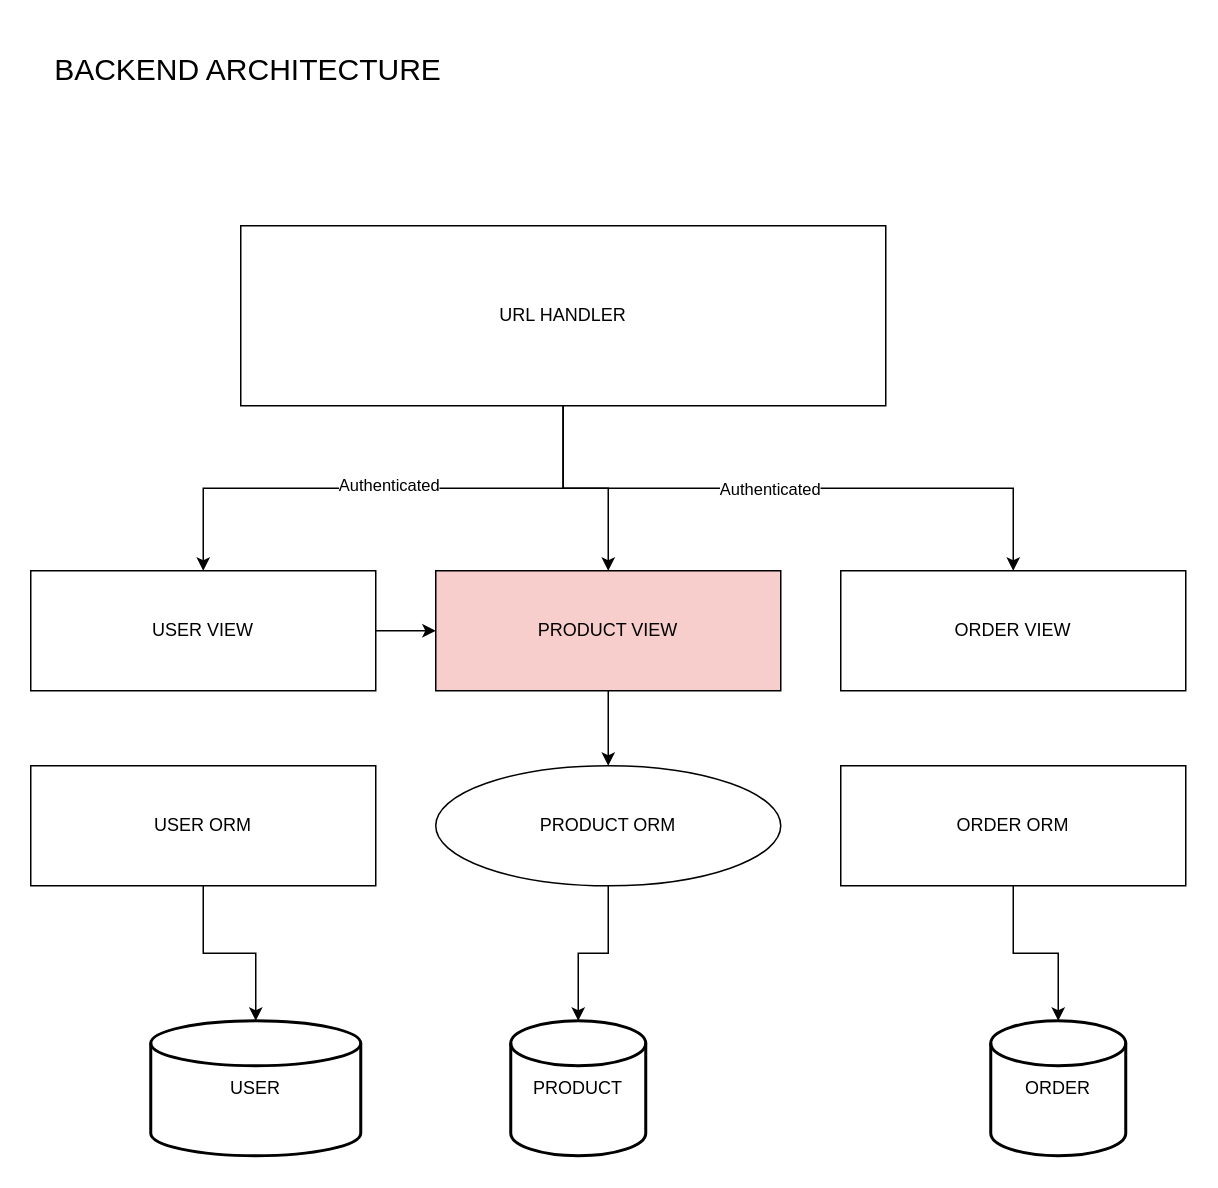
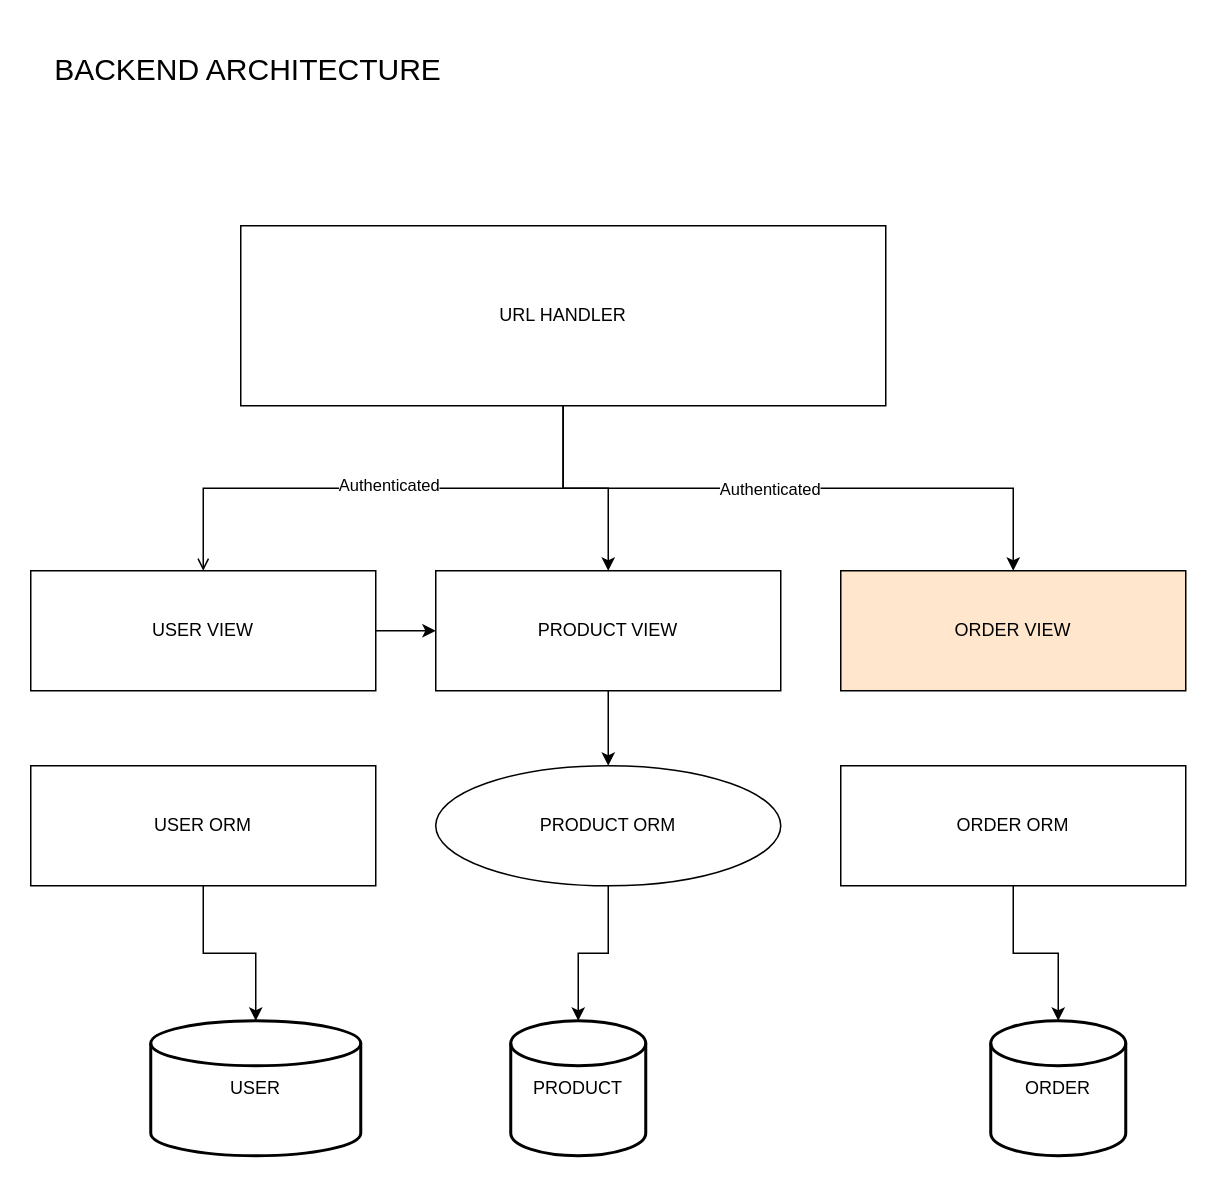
edge "URL HANDLER" -> "USER VIEW": arrowhead classic -> open
node "PRODUCT VIEW": fillcolor #f8cecc -> #ffffff
node "ORDER VIEW": fillcolor #ffffff -> #ffe6cc
